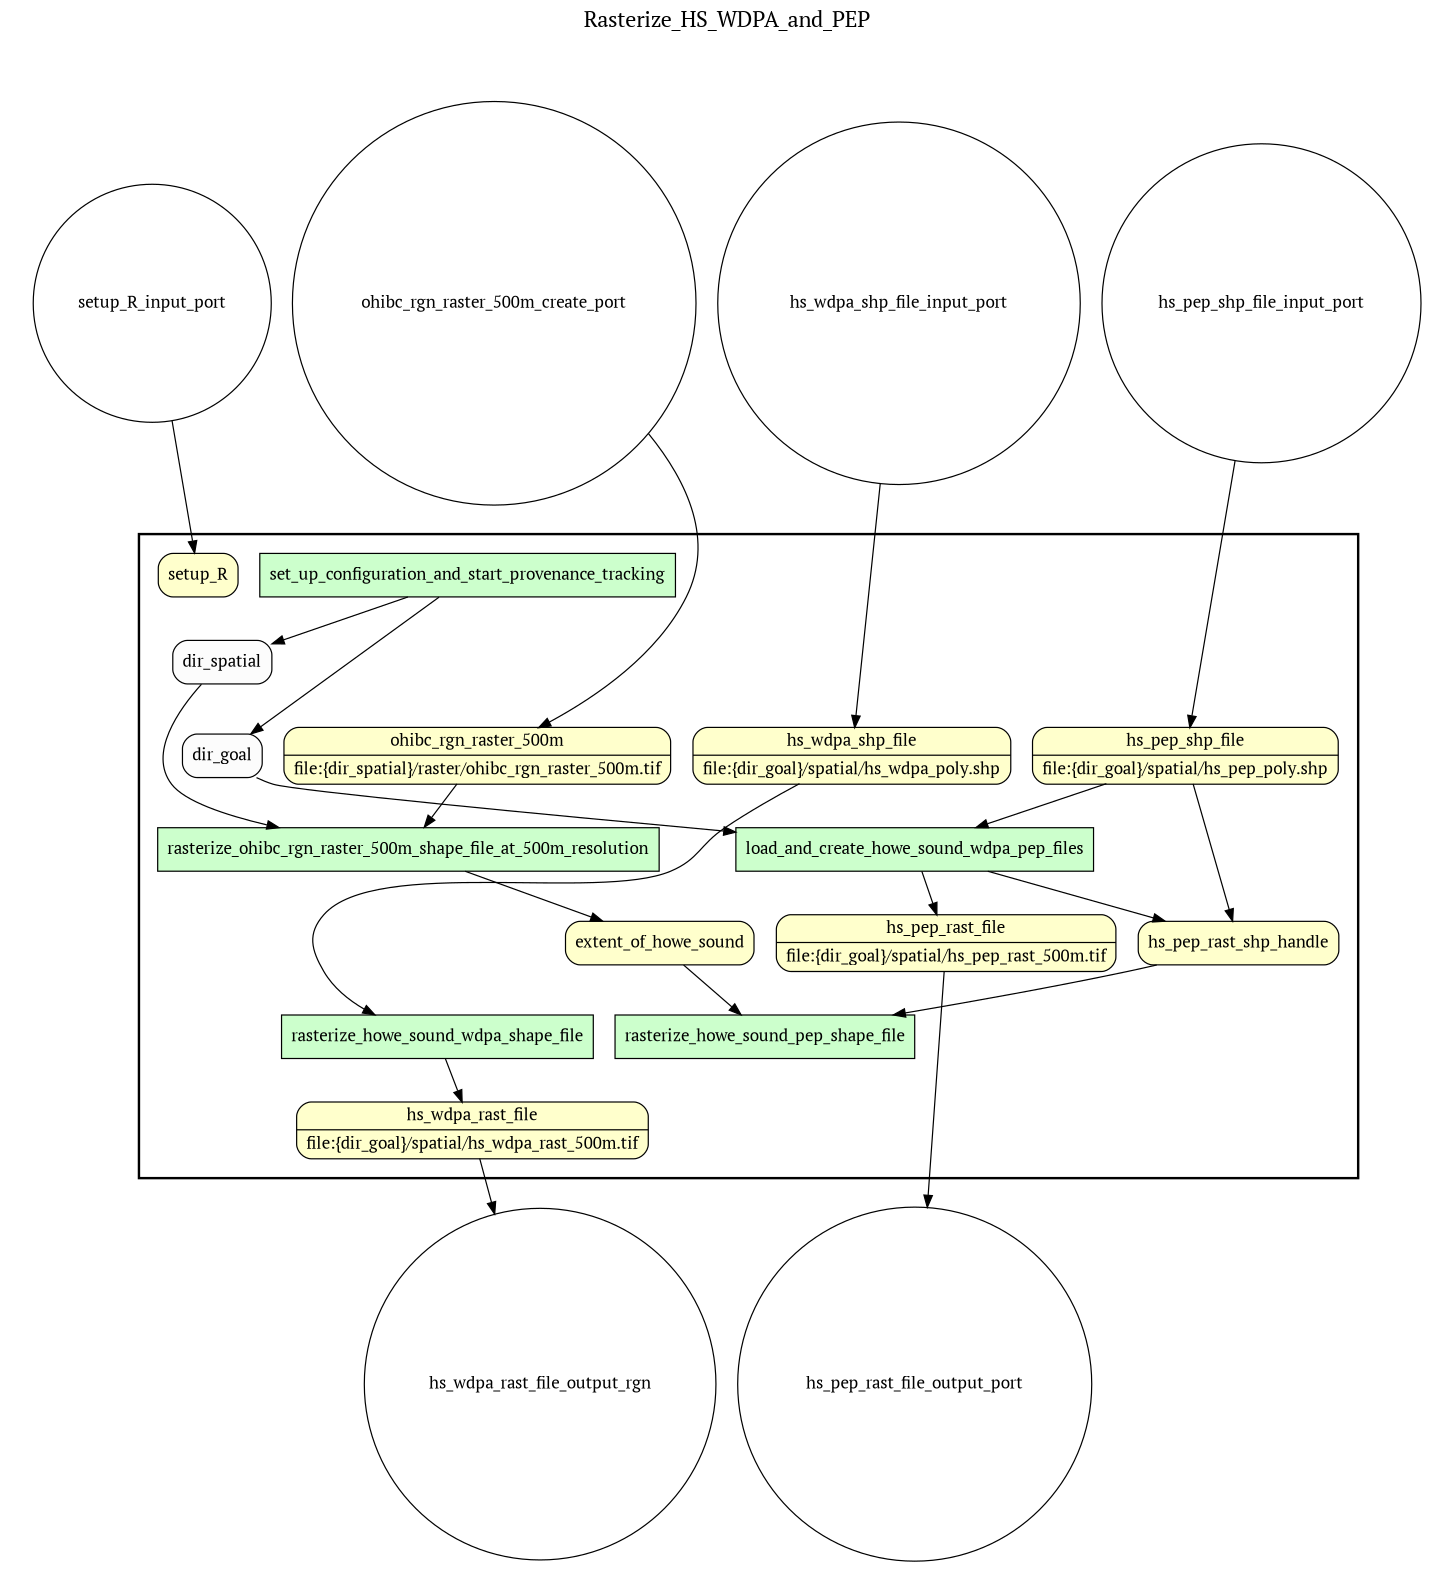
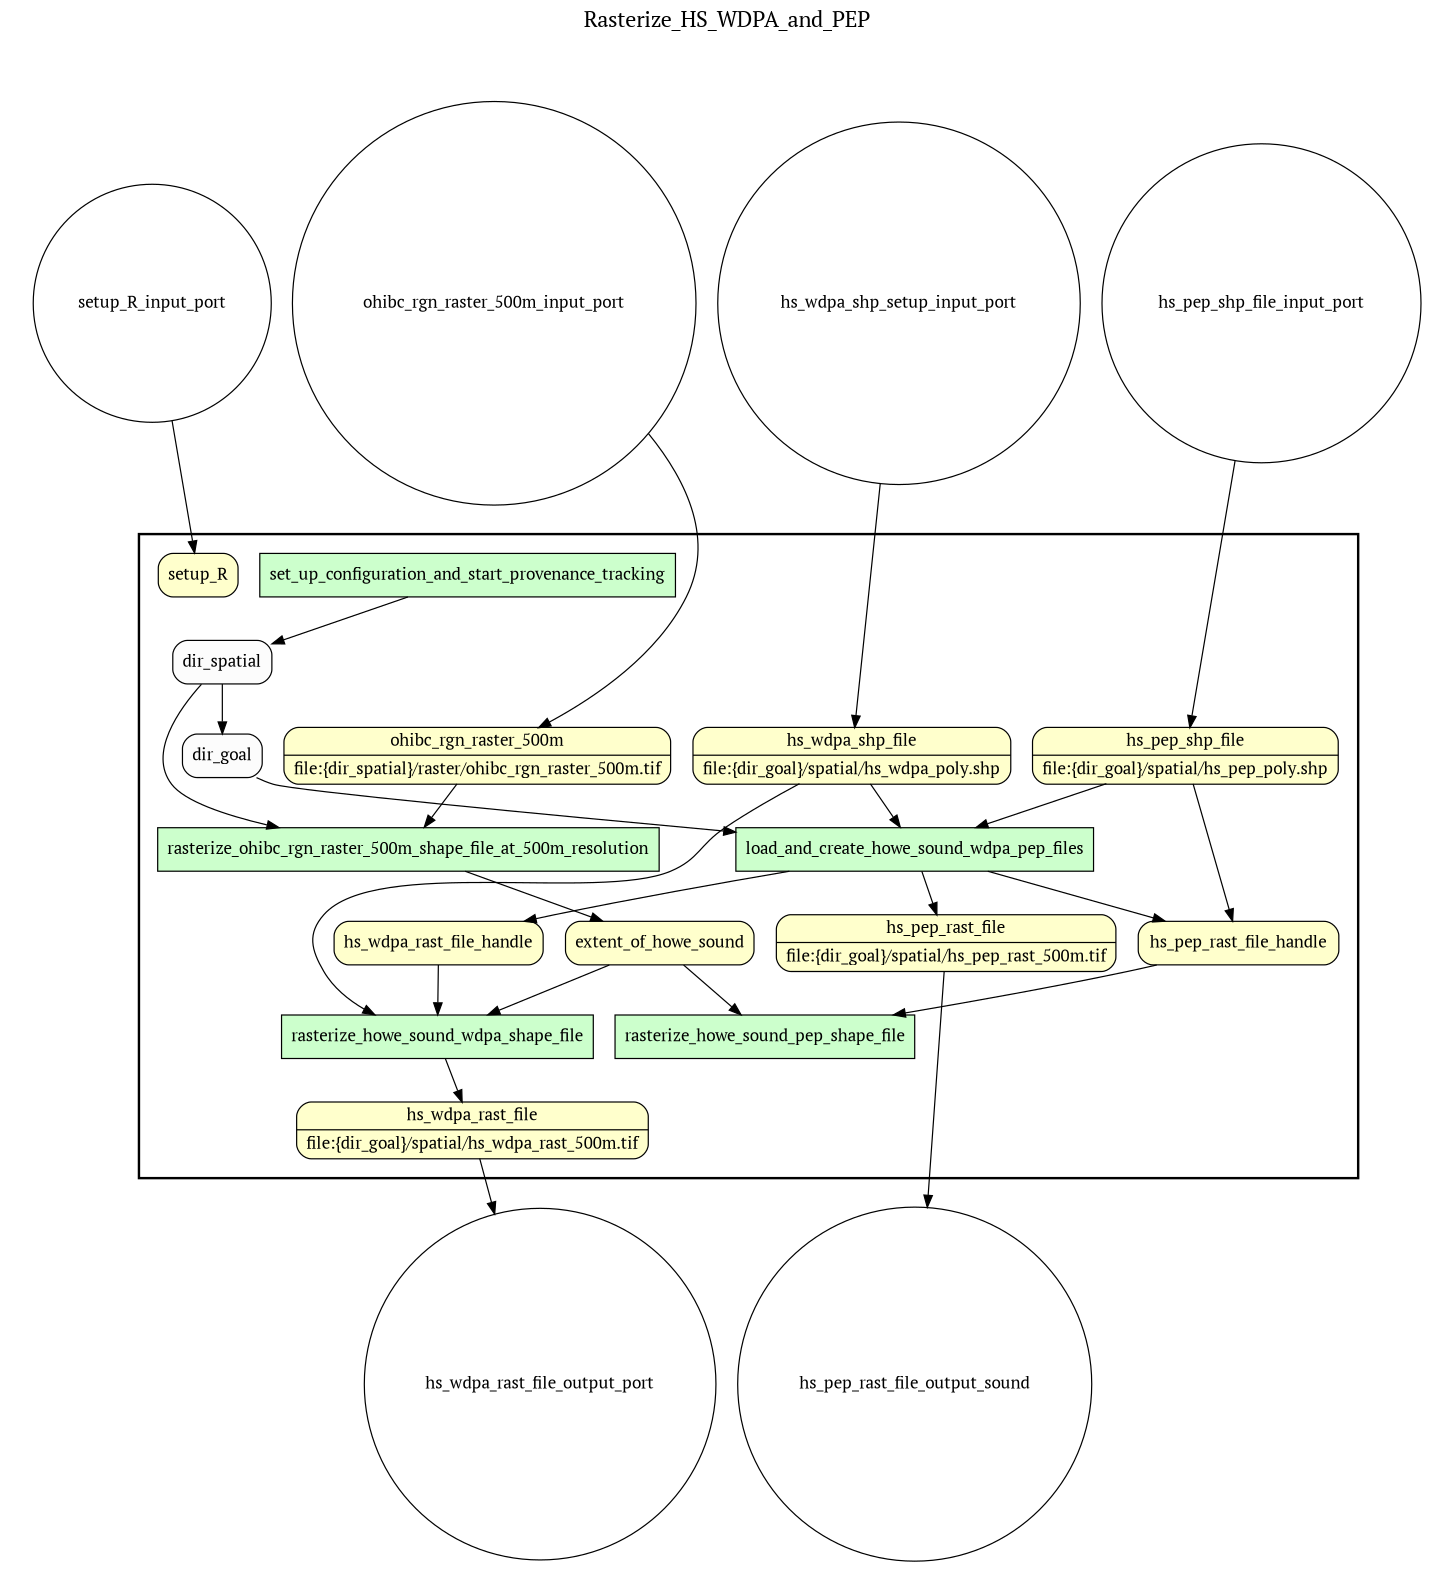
node "ohibc_rgn_raster_500m_create_port": label "ohibc_rgn_raster_500m_create_port" -> "ohibc_rgn_raster_500m_input_port"
node "hs_wdpa_shp_file_input_port": label "hs_wdpa_shp_file_input_port" -> "hs_wdpa_shp_setup_input_port"
edge "set_up_configuration_and_start_provenance_tracking" -> "dir_goal": now "dir_spatial" -> "dir_goal"
edge "hs_wdpa_shp_file" -> "load_and_create_howe_sound_wdpa_pep_files": added
node "hs_wdpa_rast_file_handle": added
node "hs_pep_rast_shp_handle": label "hs_pep_rast_shp_handle" -> "hs_pep_rast_file_handle"
edge "extent_of_howe_sound" -> "rasterize_howe_sound_wdpa_shape_file": added
node "hs_wdpa_rast_file_output_rgn": label "hs_wdpa_rast_file_output_rgn" -> "hs_wdpa_rast_file_output_port"
node "hs_pep_rast_file_output_port": label "hs_pep_rast_file_output_port" -> "hs_pep_rast_file_output_sound"
